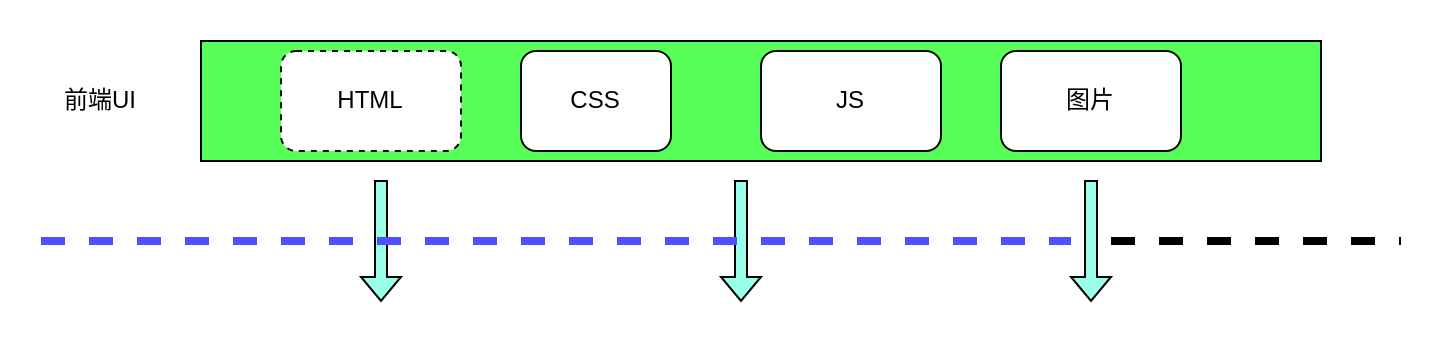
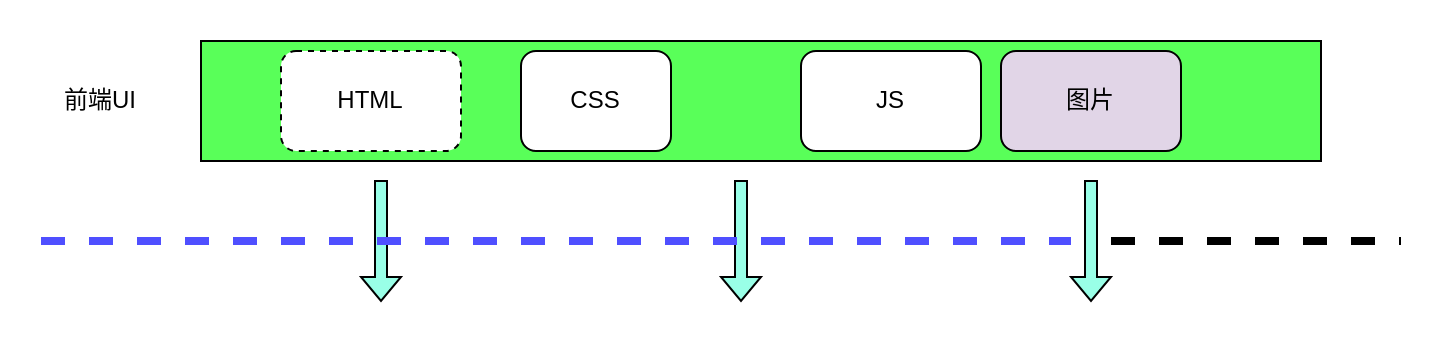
node "JS": moved (851, 101) -> (891, 101)
node "图片": fillcolor #ffffff -> #e1d5e7
